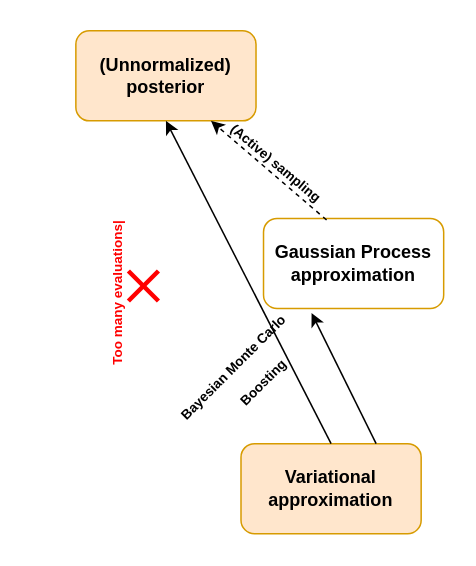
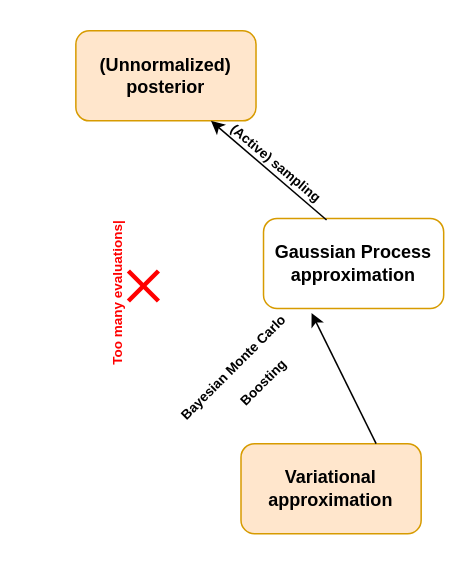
edge "Gaussian Process approximation" -> "(Unnormalized) posterior": style dashed -> solid
edge "Variational approximation" -> "(Unnormalized) posterior": removed
